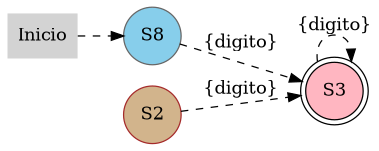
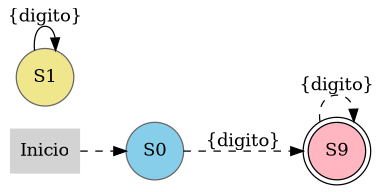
node "S8": label "S8" -> "S0"
node "S1": added
node "S3": label "S3" -> "S9"
node "S2": removed
